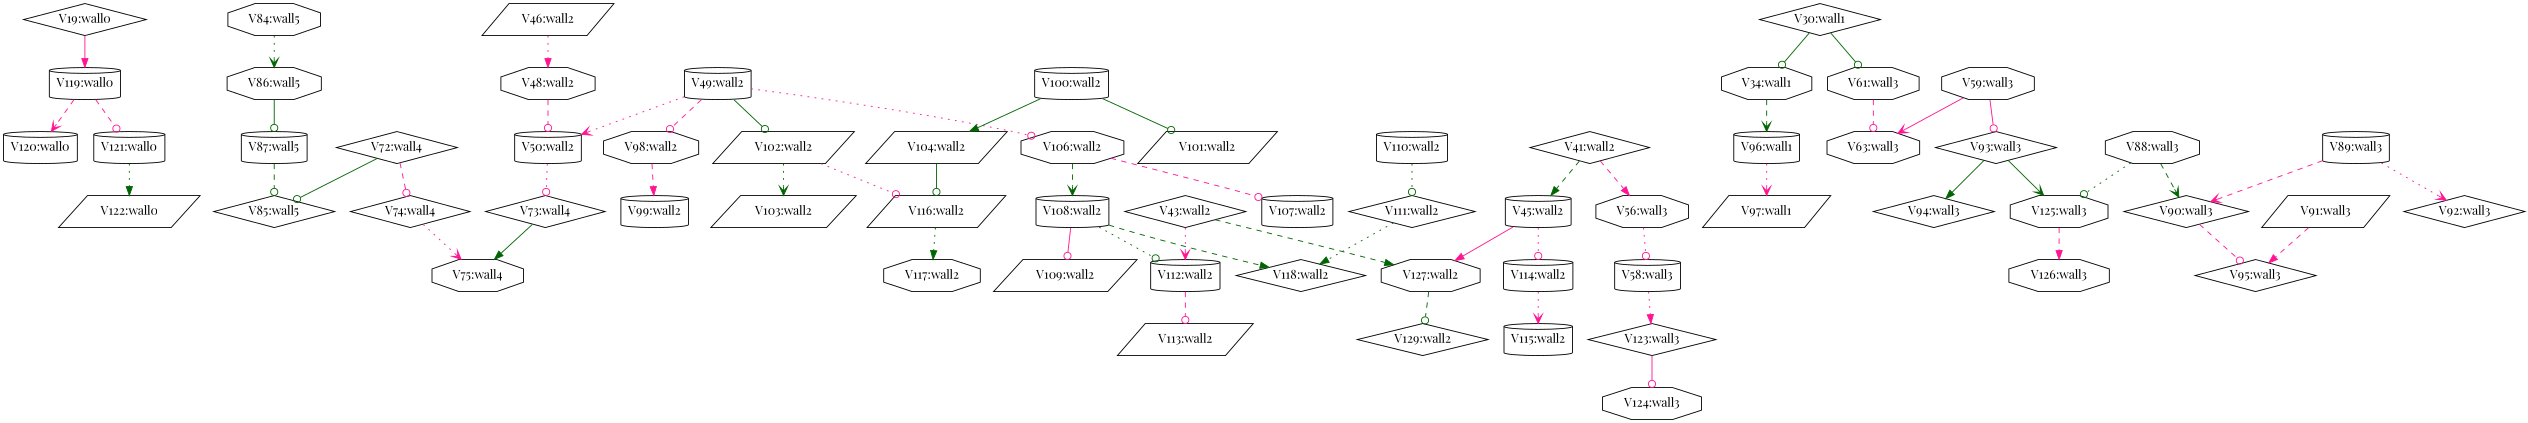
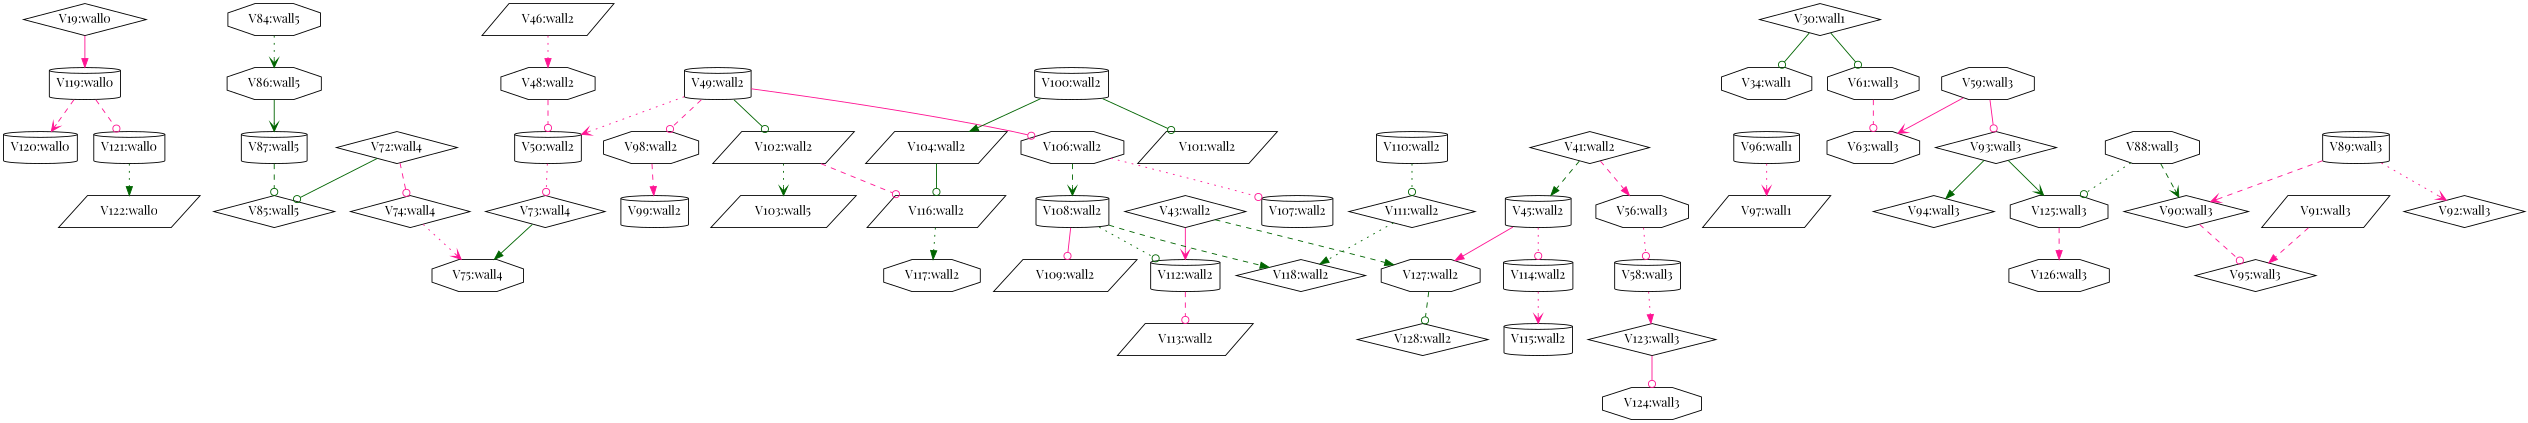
edge "V49:wall2" -> "V106:wall2": style dotted -> solid
edge "V34:wall1" -> "V96:wall1": removed
edge "V86:wall5" -> "V87:wall5": arrowhead odot -> vee
edge "V106:wall2" -> "V107:wall2": style dashed -> dotted
edge "V102:wall2" -> "V116:wall2": style dotted -> dashed
node "V103:wall2": label "V103:wall2" -> "V103:wall5"
edge "V43:wall2" -> "V112:wall2": style dotted -> solid
node "V129:wall2": label "V129:wall2" -> "V128:wall2"
